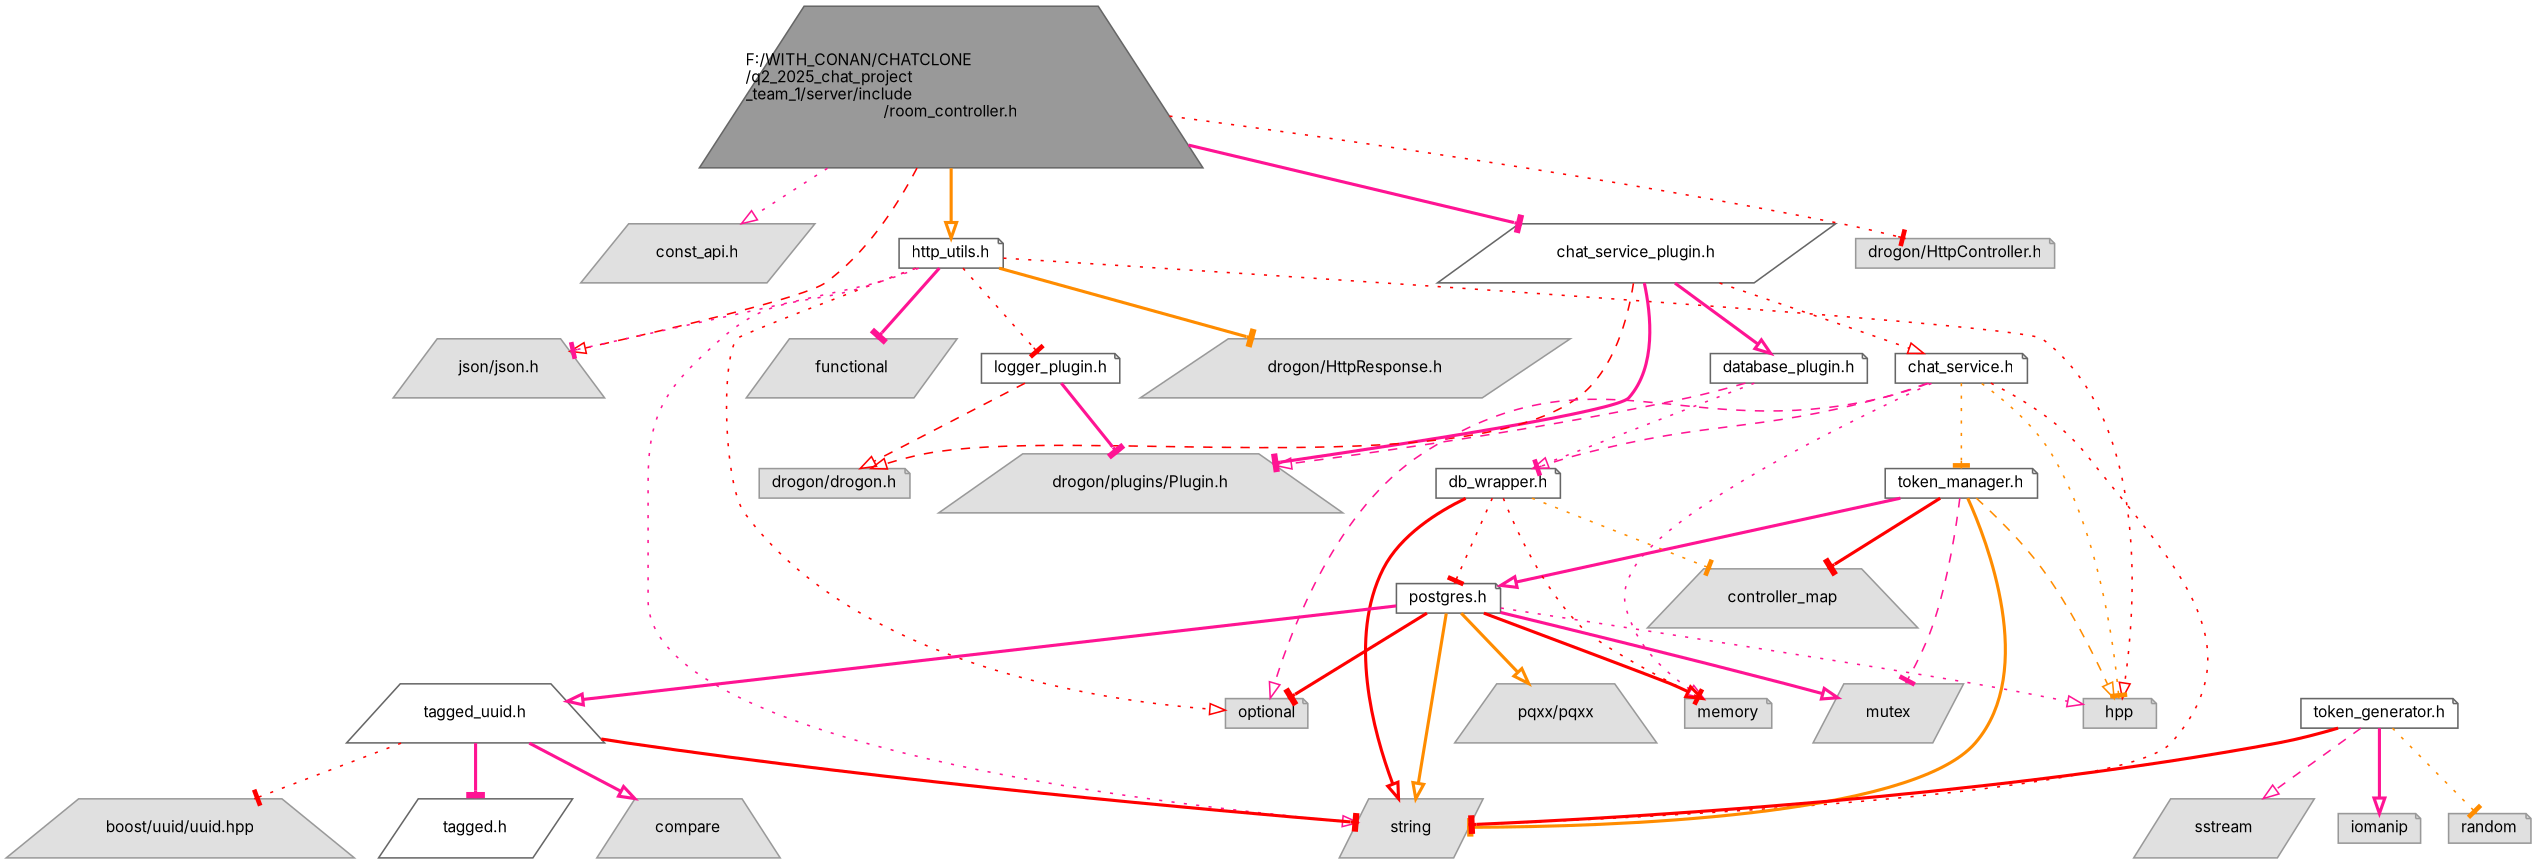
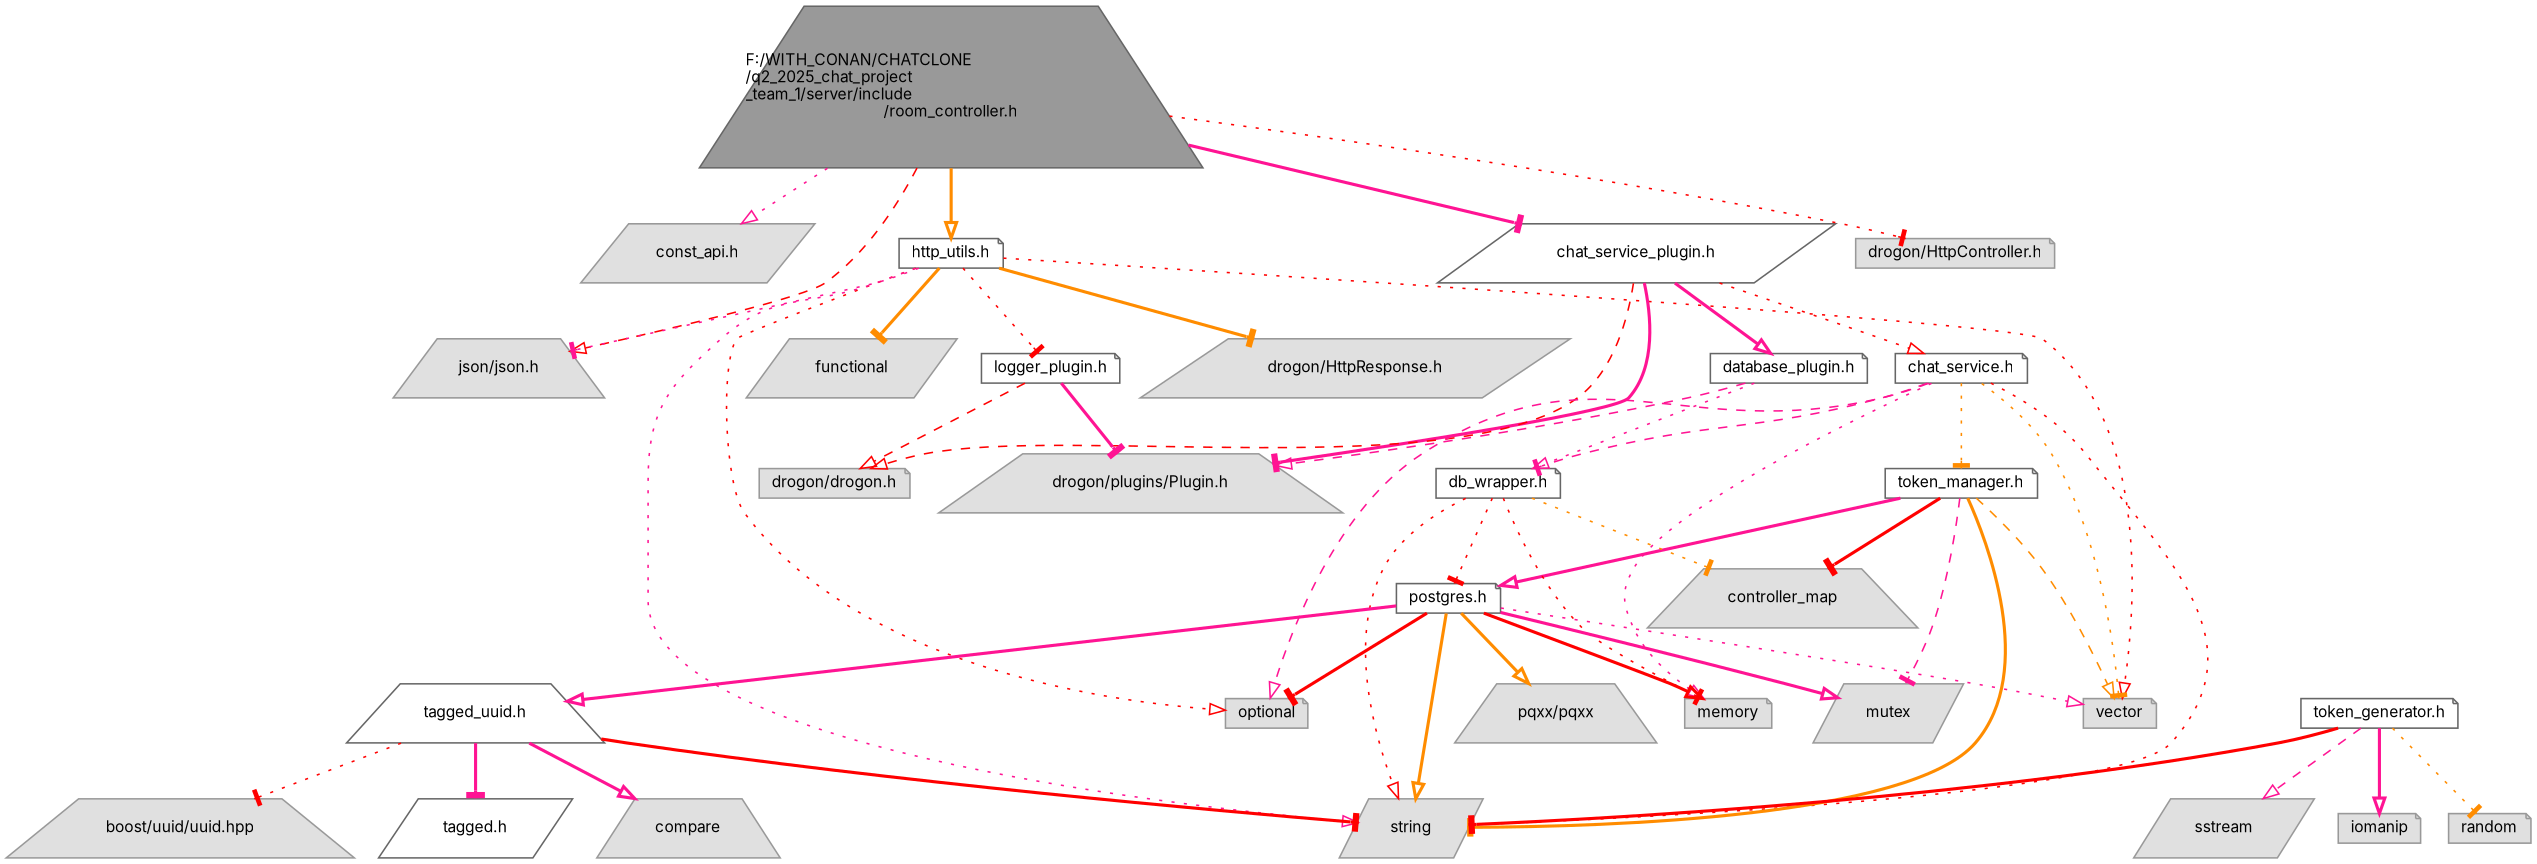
edge "http_utils.h" -> "functional": color deeppink -> darkorange
edge "db_wrapper.h" -> "string": style bold -> dotted
node "hpp": label "hpp" -> "vector"
